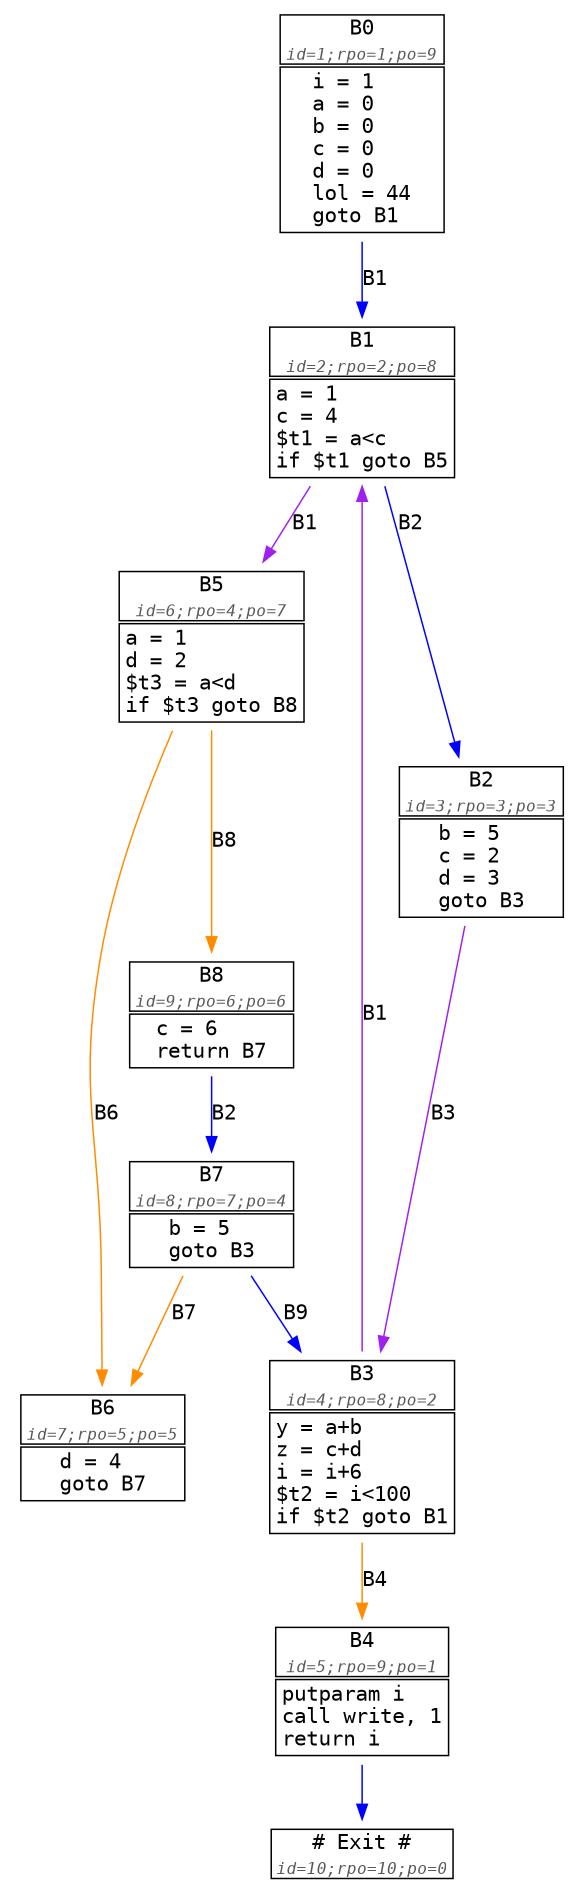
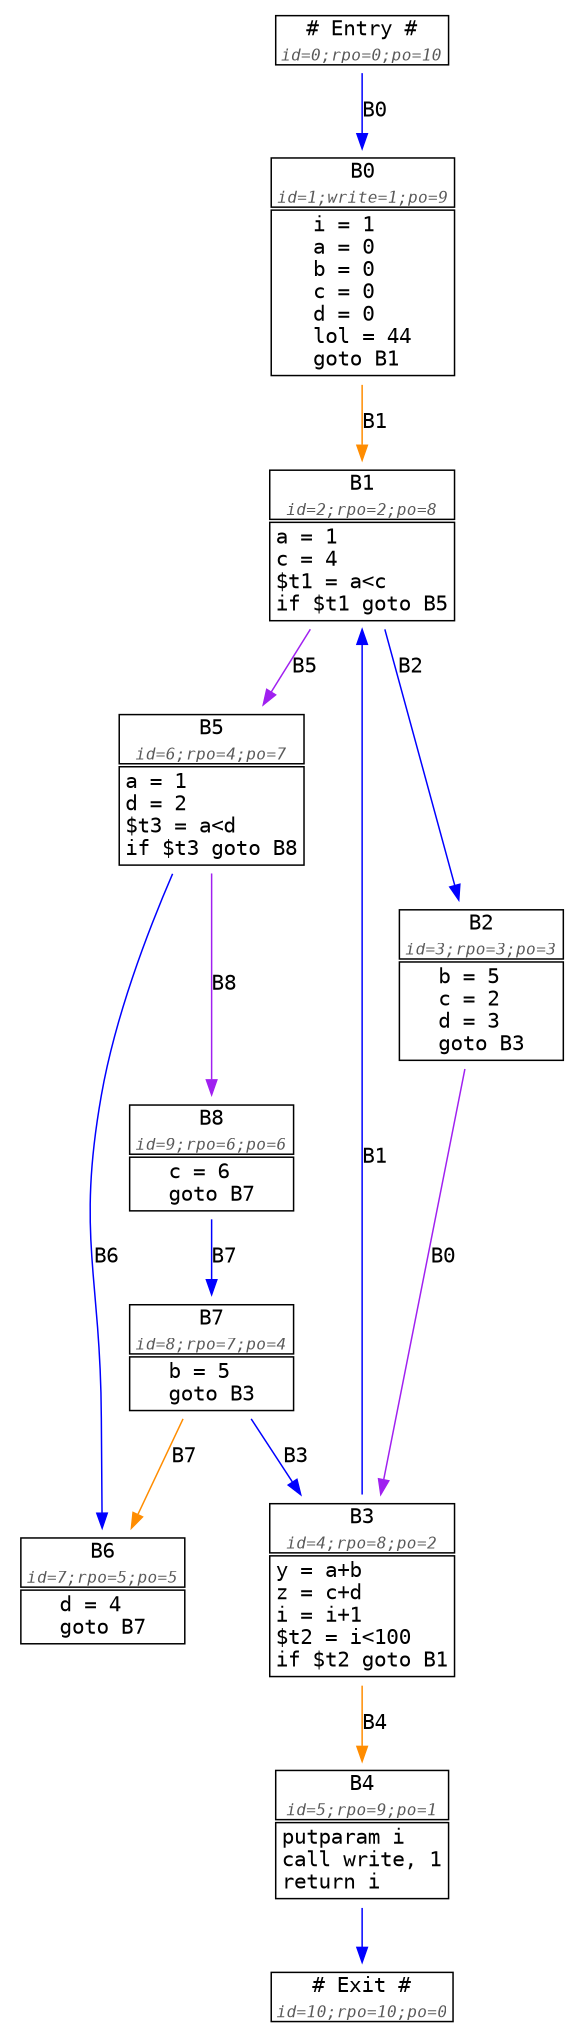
node "# Entry #": added
node "B0": text "id=1;rpo=1;po=9" -> "id=1;write=1;po=9"
edge "B0" -> "B1": color blue -> darkorange
edge "B1" -> "B5": label "B1" -> "B5"
edge "B5" -> "B8": color darkorange -> purple
edge "B3" -> "B1": color purple -> blue
edge "B5" -> "B6": color darkorange -> blue
node "B8": text "return B7" -> "goto B7"
edge "B8" -> "B7": label "B2" -> "B7"
edge "B2" -> "B3": label "B3" -> "B0"
edge "B7" -> "B3": label "B9" -> "B3"
node "B3": text "i = i+6" -> "i = i+1"
